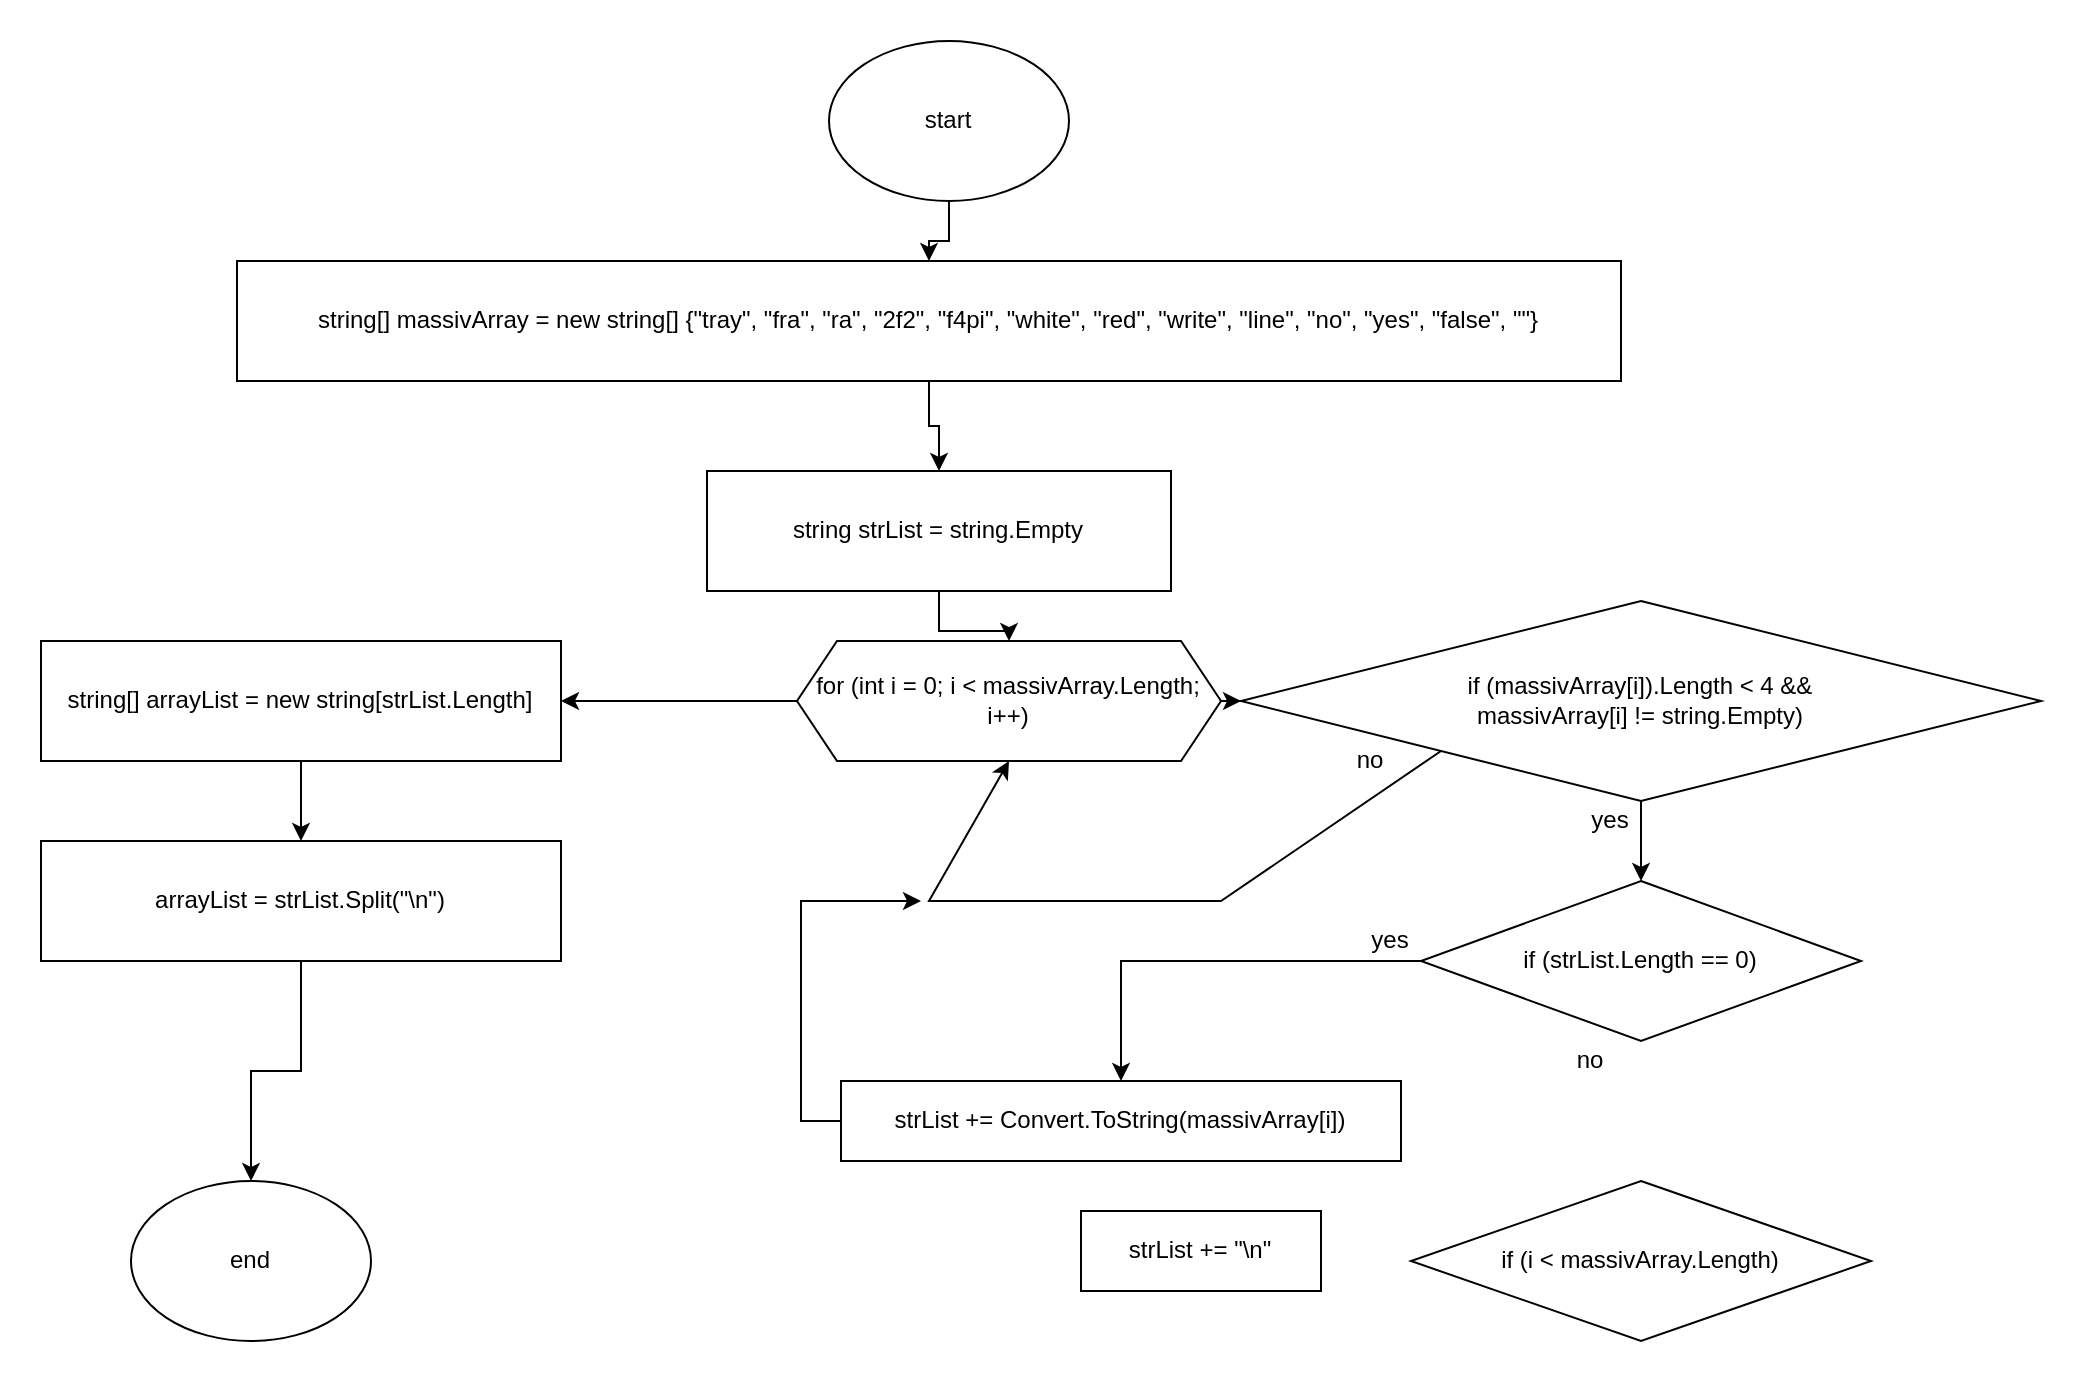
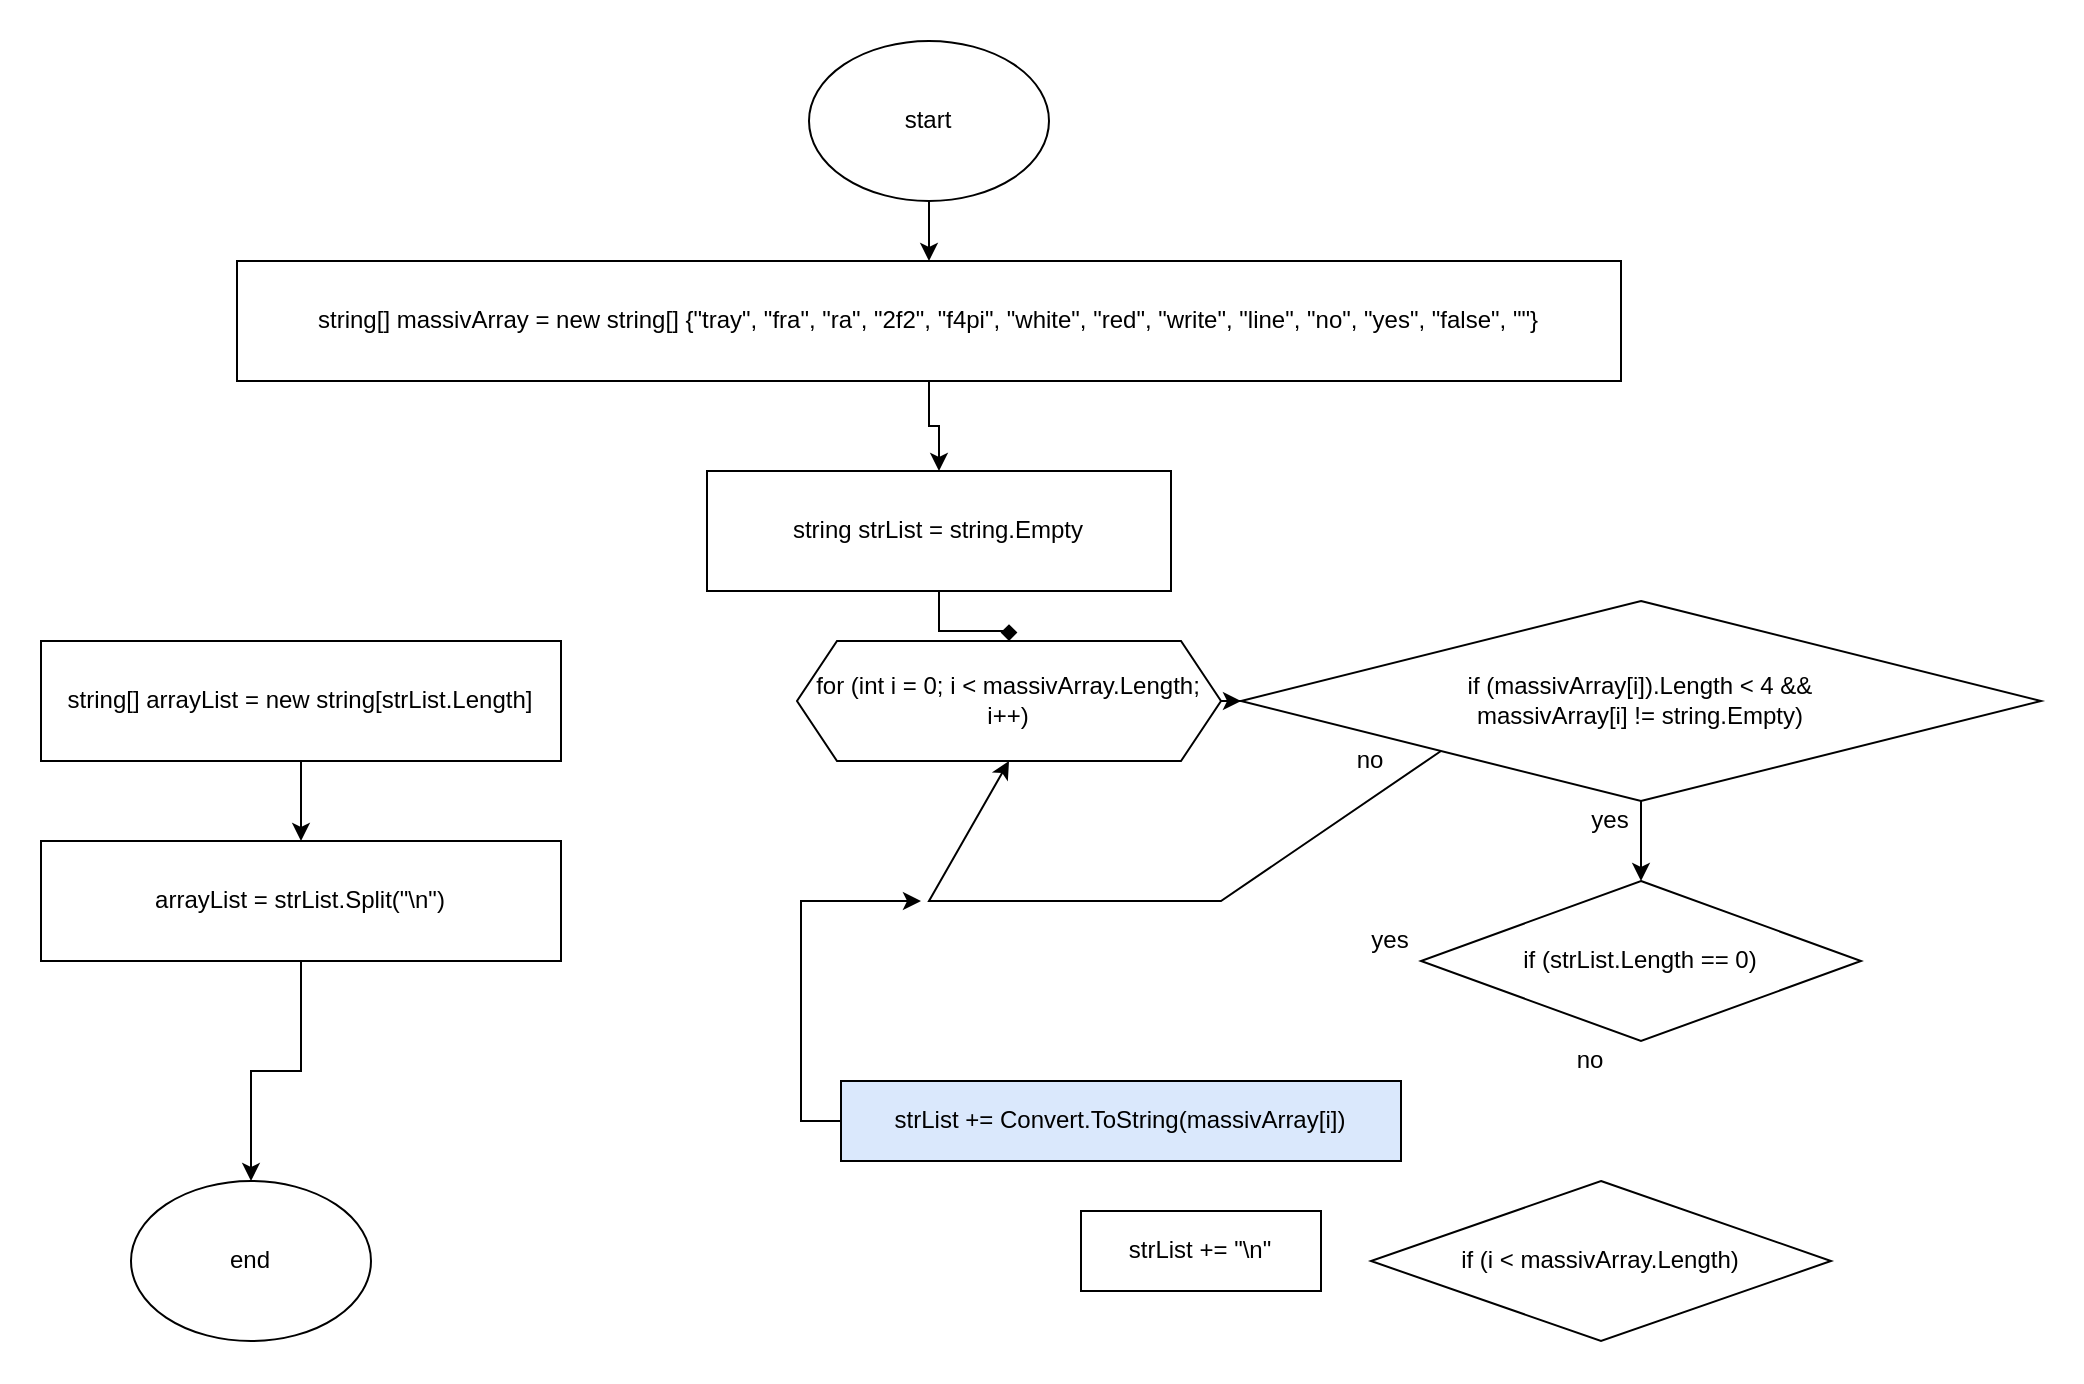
node "start": moved (949, 121) -> (929, 121)
edge "string strList = string.Empty" -> "for (int i = 0; i < massivArray.Length; i++)": arrowhead classic -> diamond
edge "for (int i = 0; i < massivArray.Length; i++)" -> "string[] arrayList = new string[strList.Length]": removed
edge "if (strList.Length == 0)" -> "strList += Convert.ToString(massivArray[i])": removed
node "strList += Convert.ToString(massivArray[i])": fillcolor #ffffff -> #dae8fc
node "if (i < massivArray.Length)": moved (1641, 1261) -> (1601, 1261)
